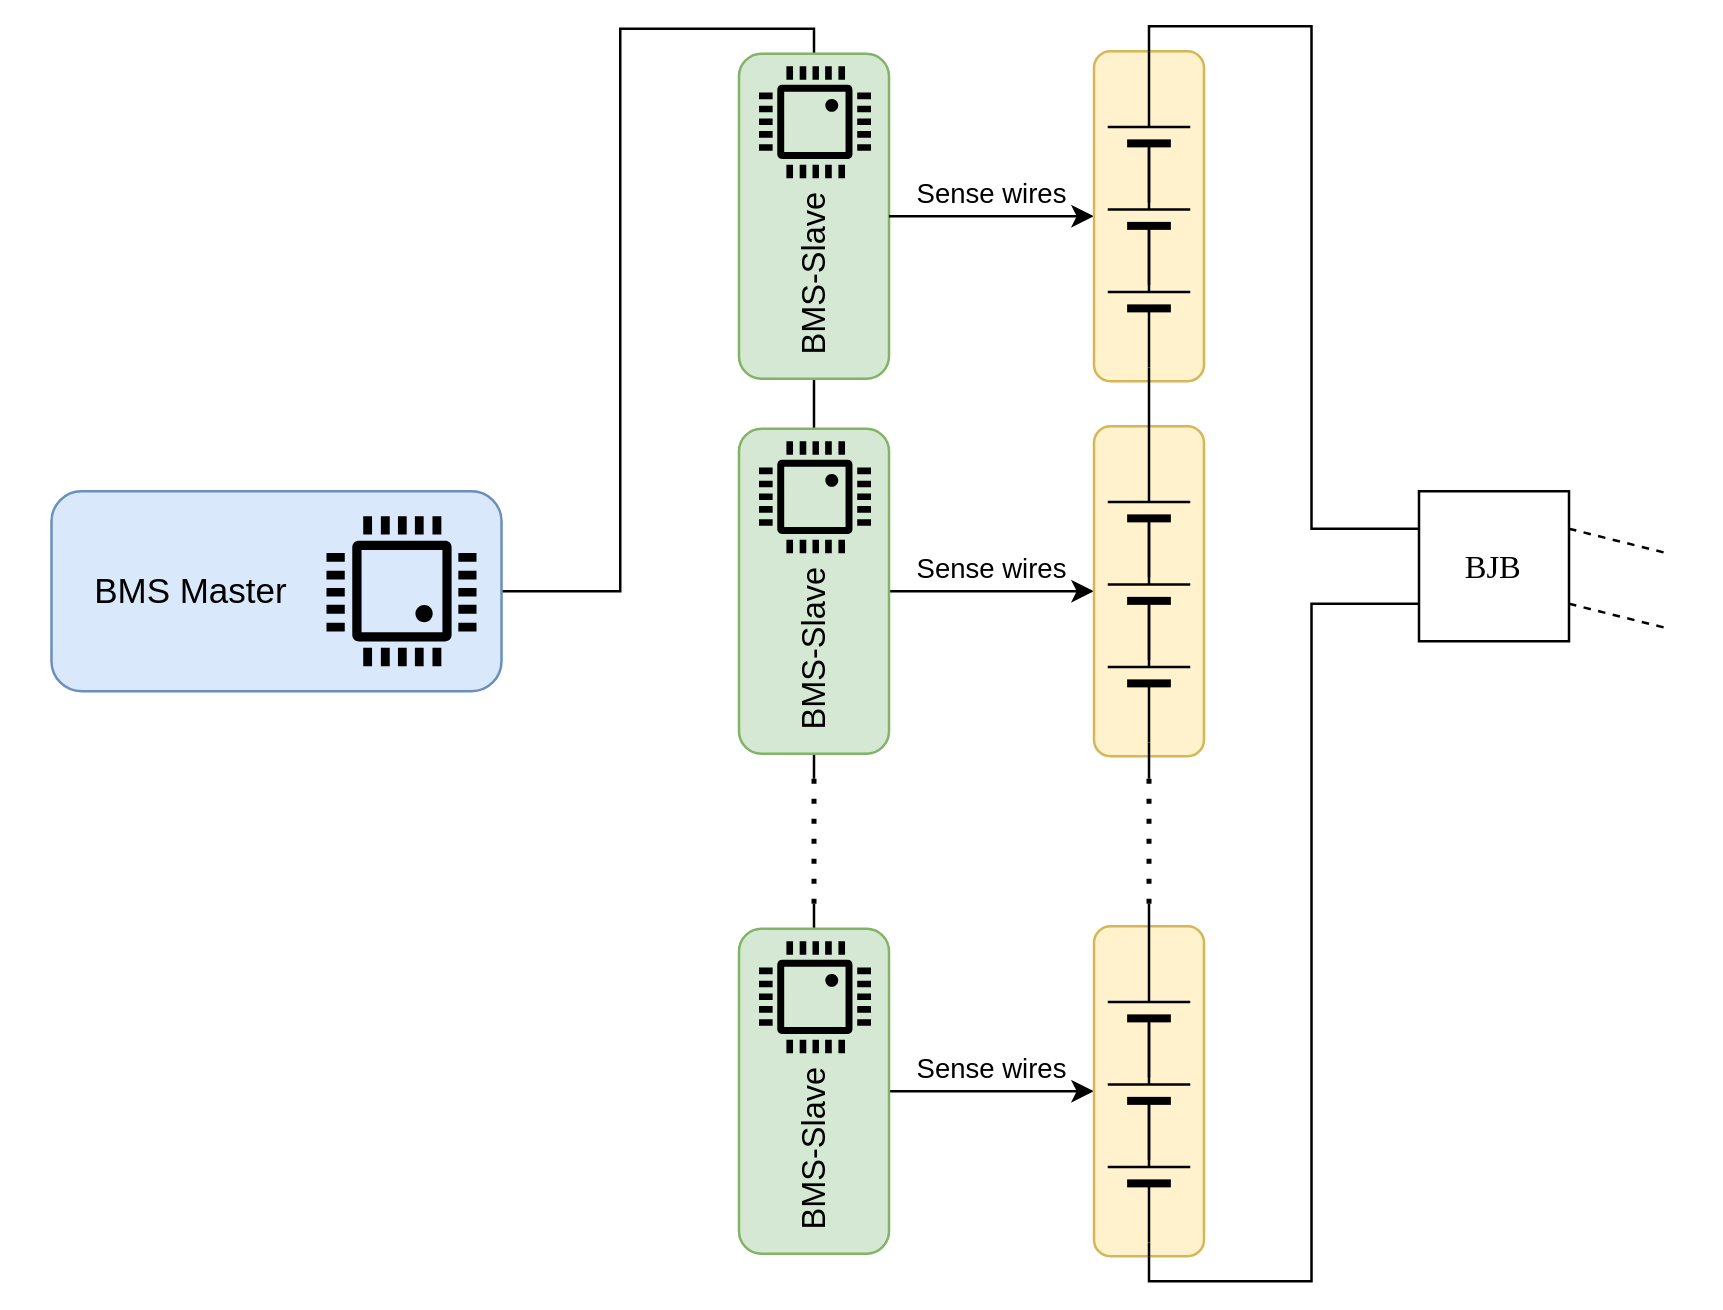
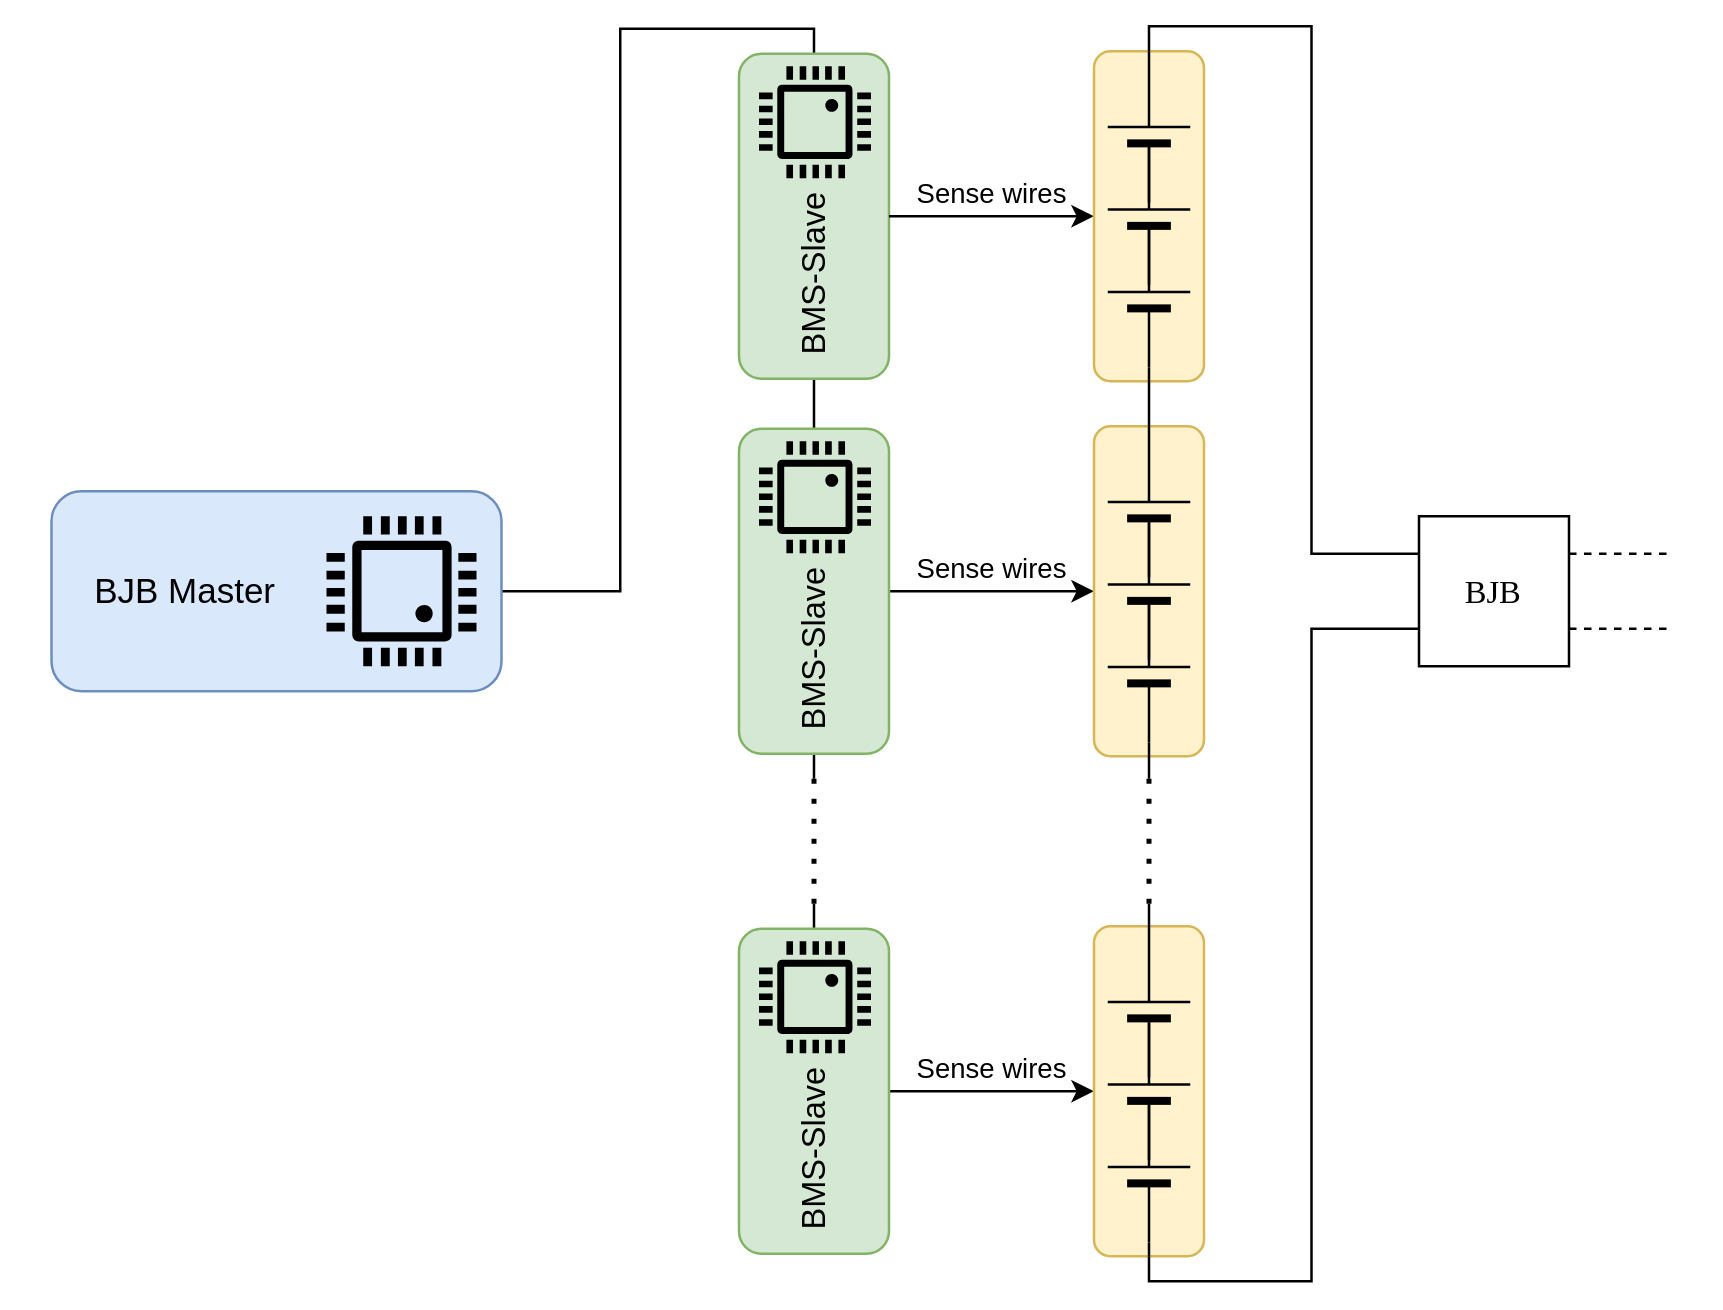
node "BJB": moved (1494, 566) -> (1494, 591)
node "BMS Master": label "BMS Master" -> "BJB Master"
